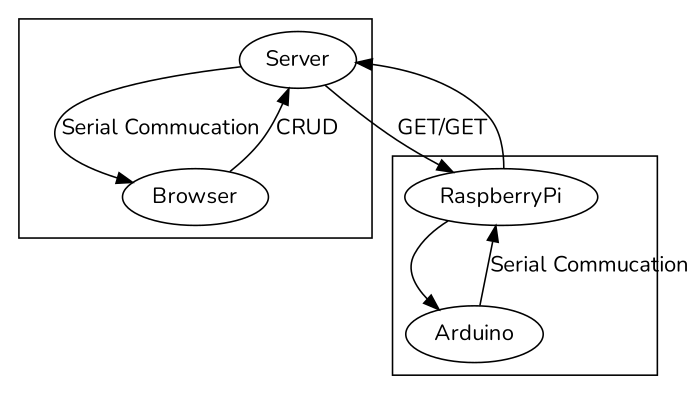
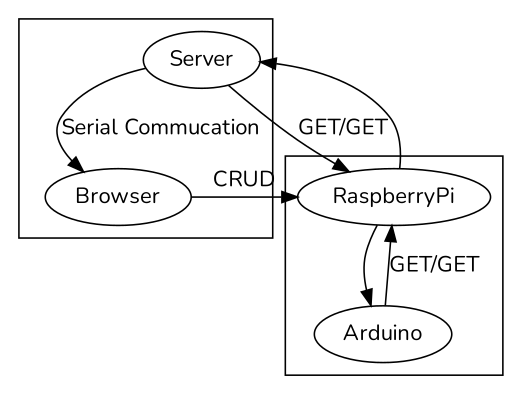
edge "Browser" -> "Server": now "Browser" -> "RaspberryPi"
edge "Arduino" -> "RaspberryPi": label "Serial Commucation" -> "GET/GET"
